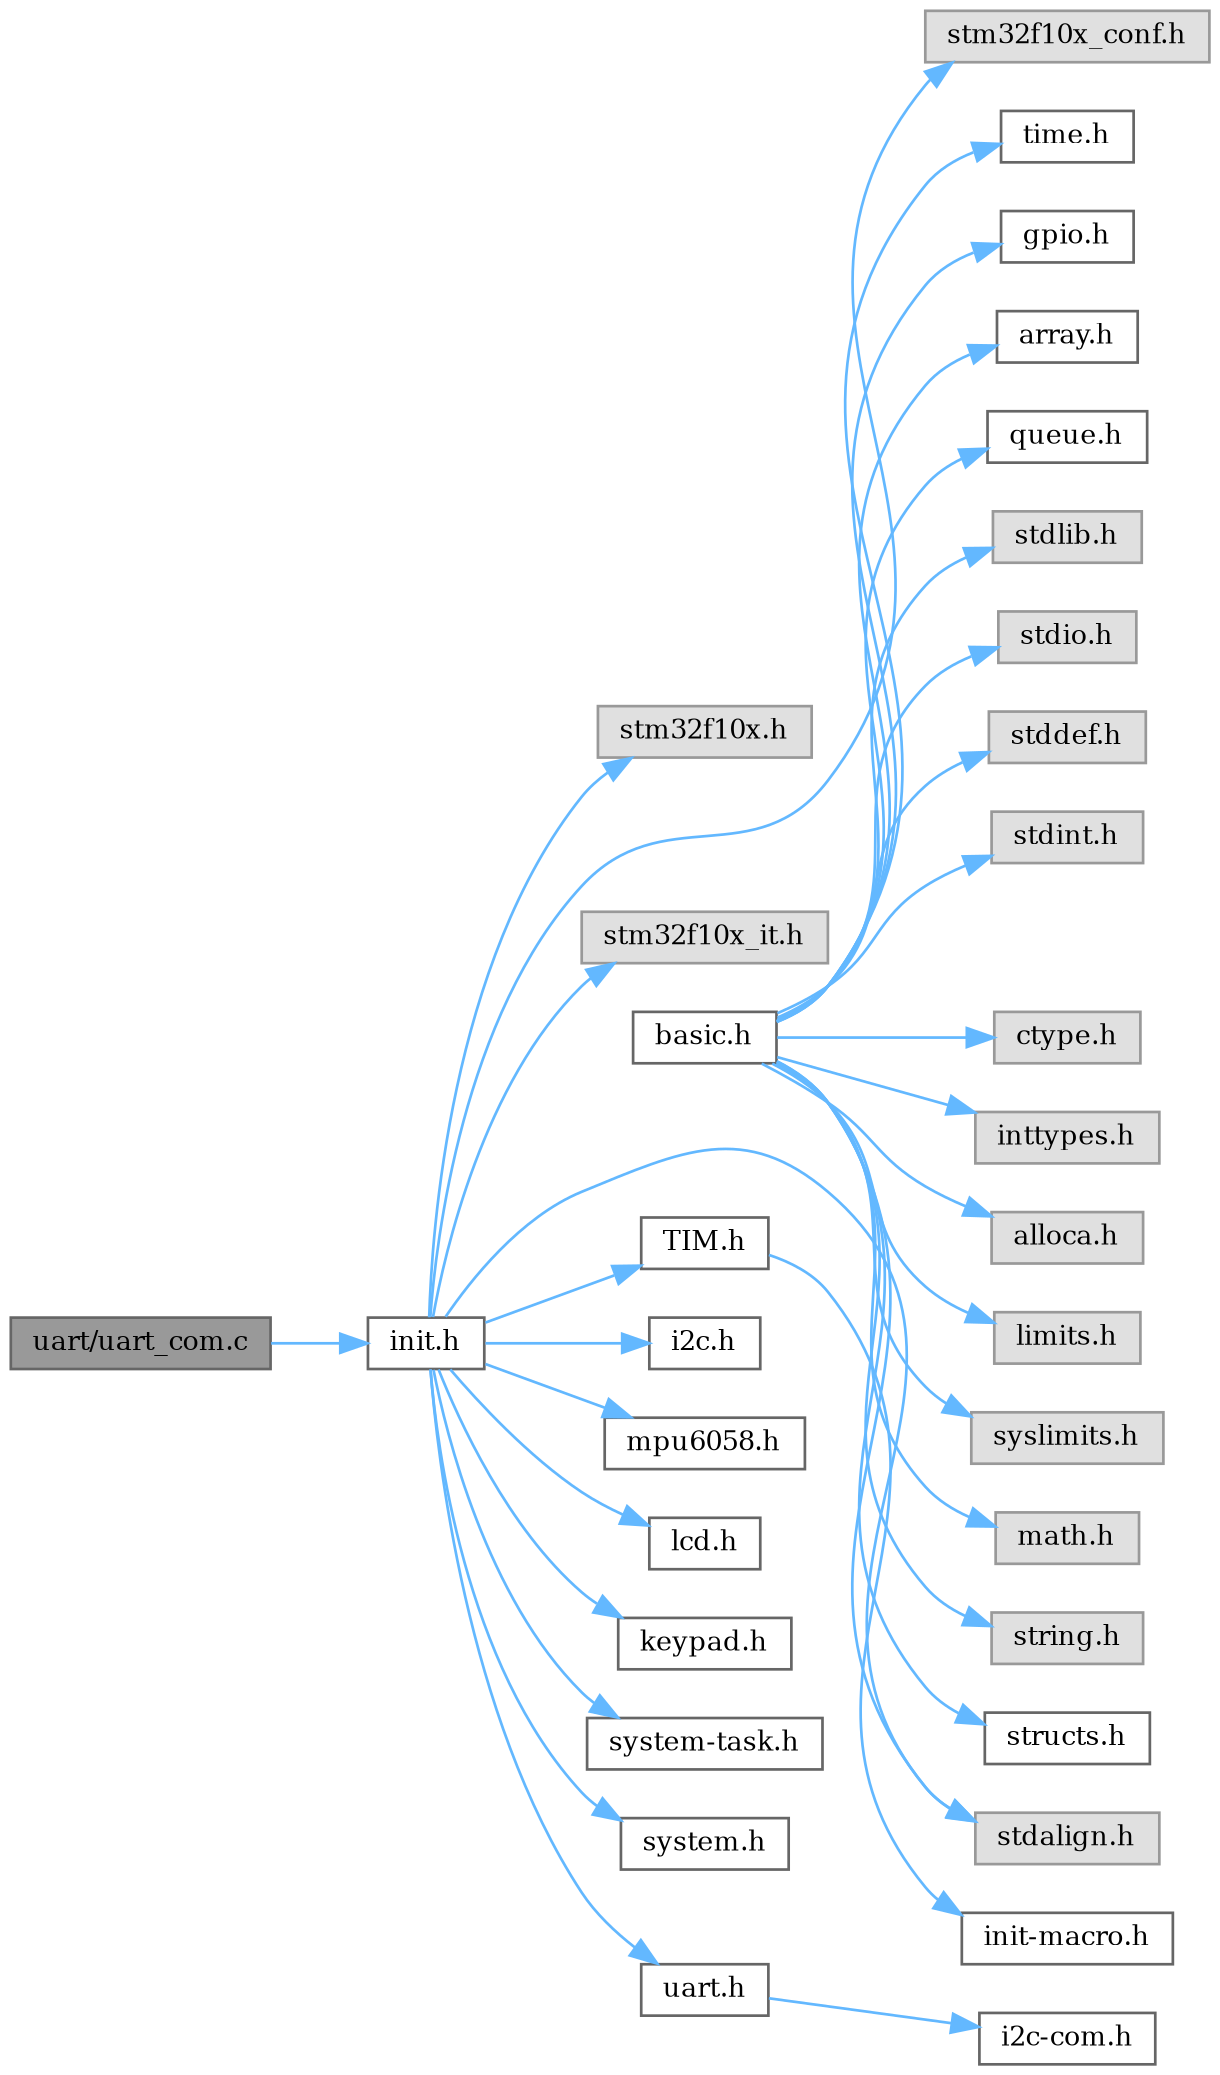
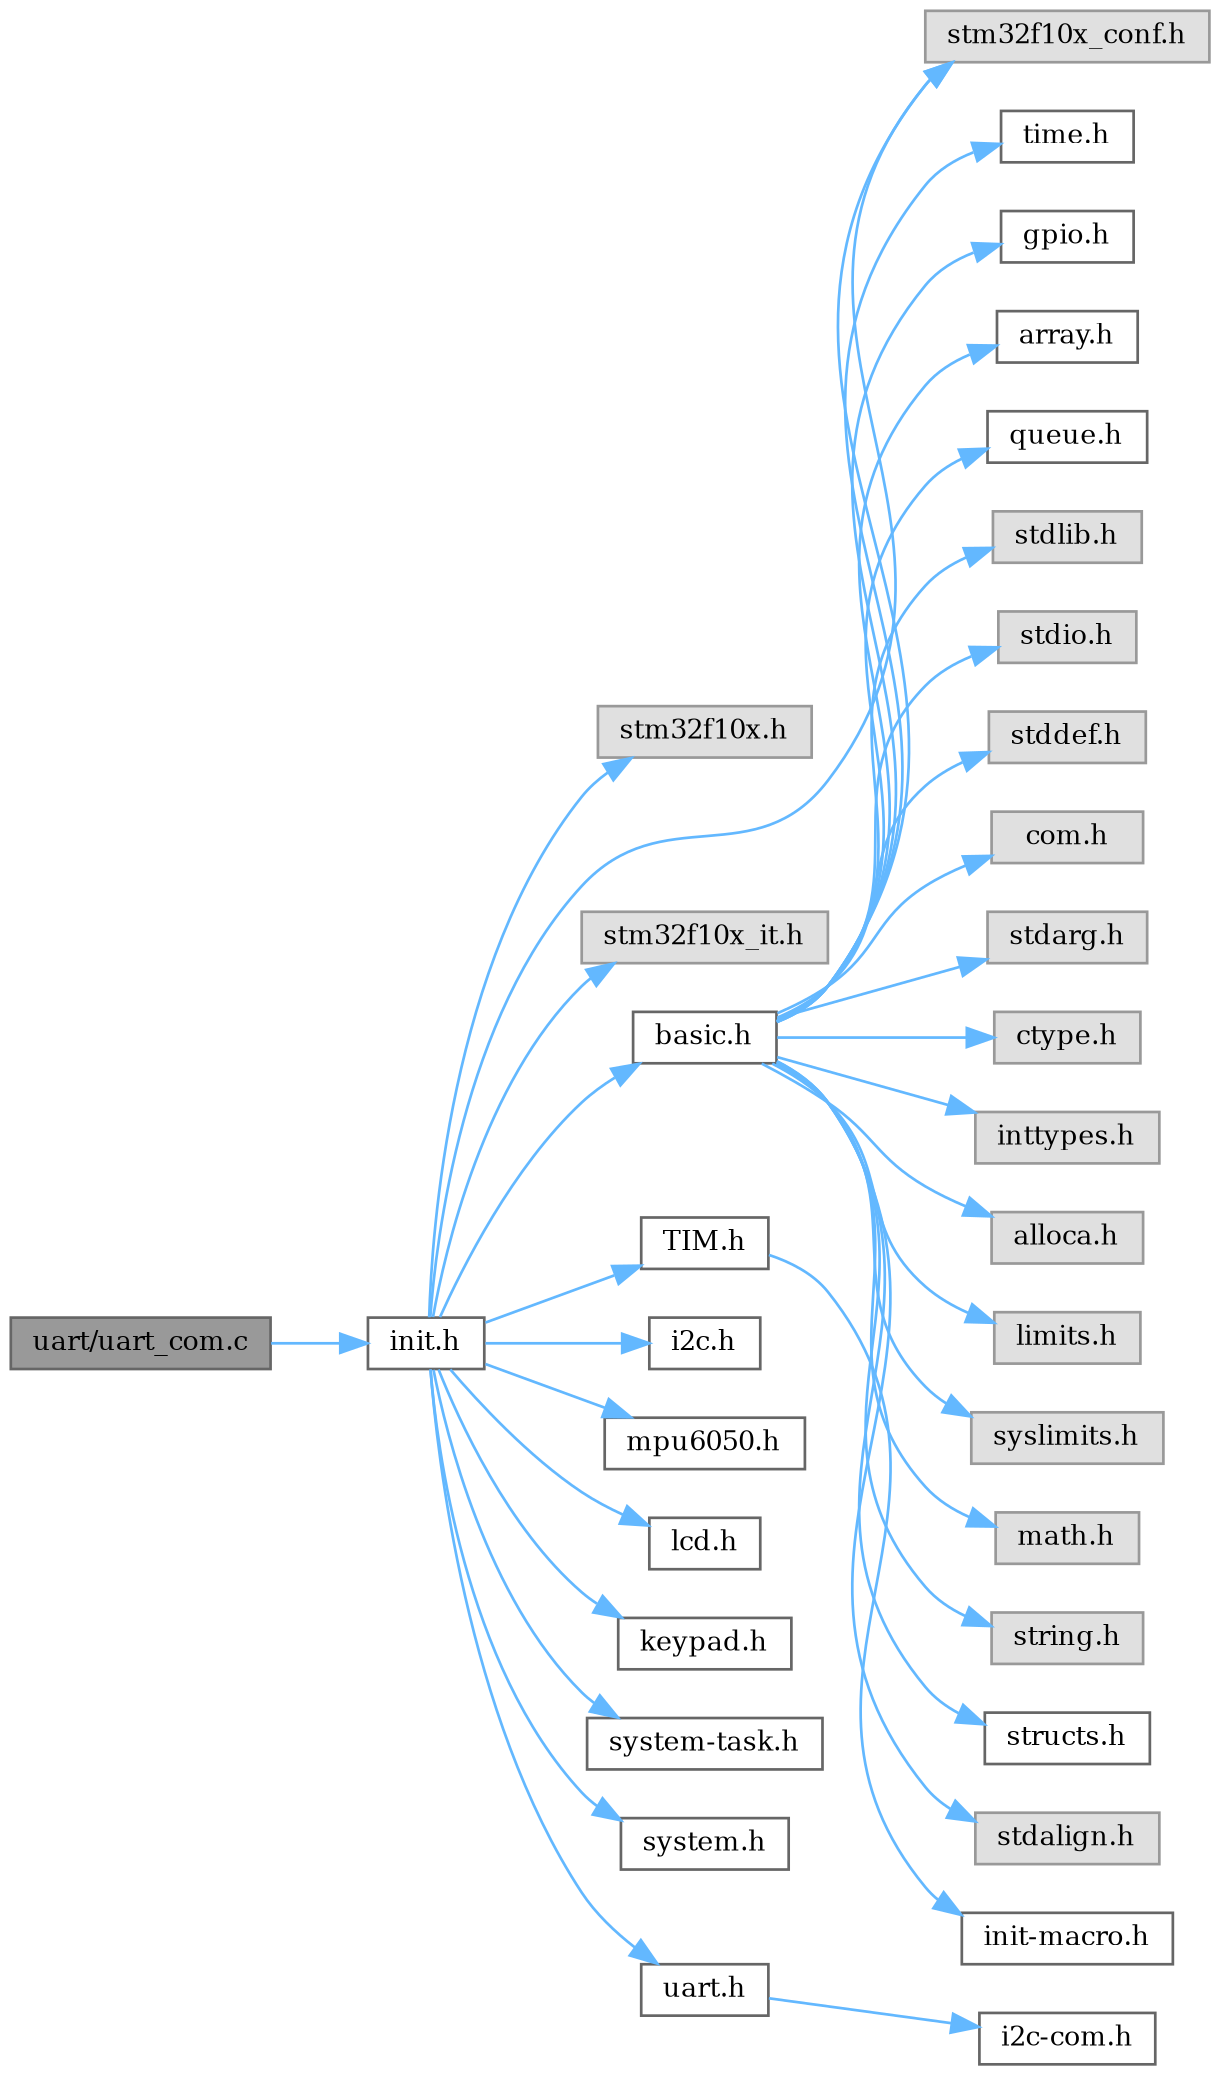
edge "basic.h" -> "stm32f10x_conf.h": added
node "stdint.h": label "stdint.h" -> "com.h"
node "stdarg.h": added
edge "init.h" -> "stdalign.h": now "init.h" -> "basic.h"
node "mpu6058.h": label "mpu6058.h" -> "mpu6050.h"
